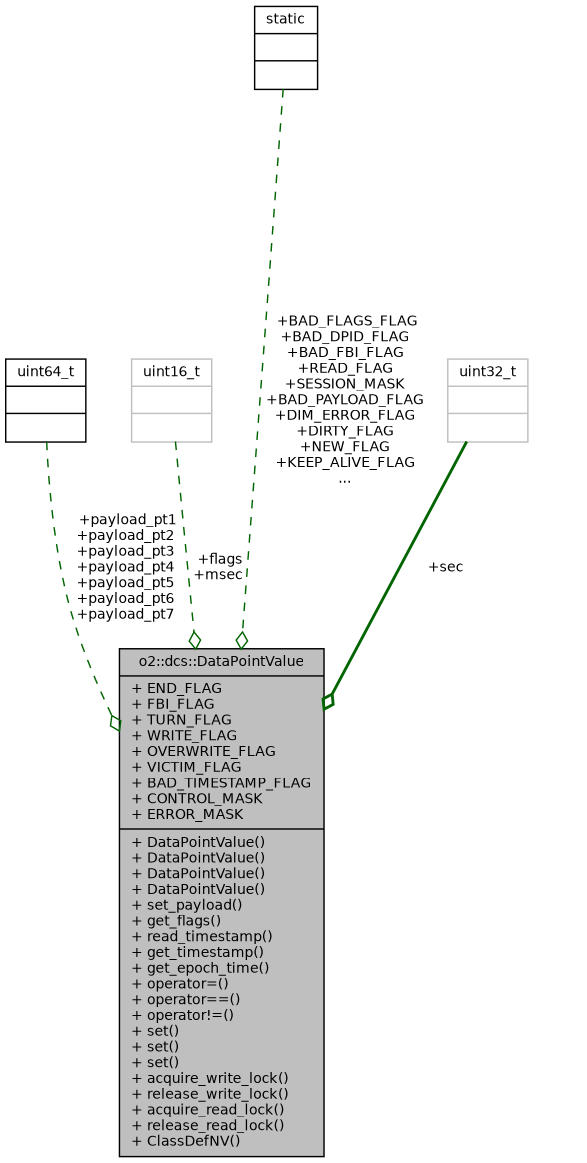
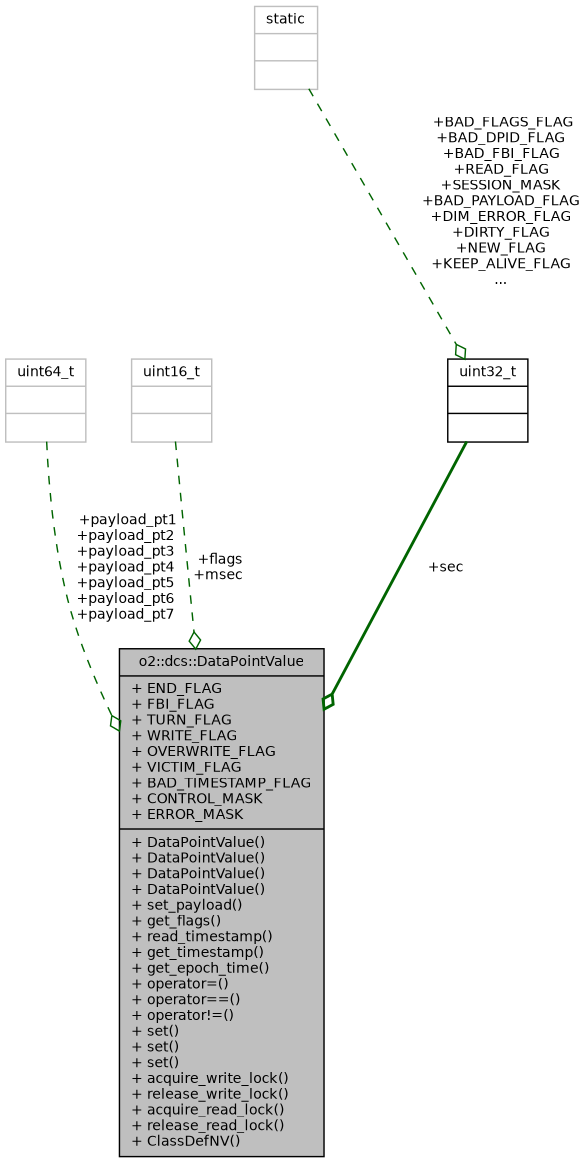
node "static": color black -> grey75
edge "static" -> "o2::dcs::DataPointValue": now "static" -> "uint32_t"
node "uint64_t": color black -> grey75
node "uint32_t": color grey75 -> black
